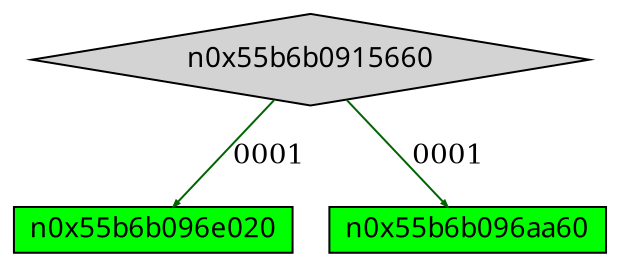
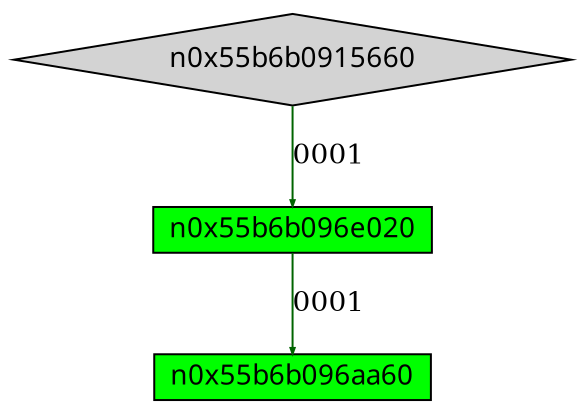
edge "n0x55b6b0915660" -> "n0x55b6b096aa60": now "n0x55b6b096e020" -> "n0x55b6b096aa60"
